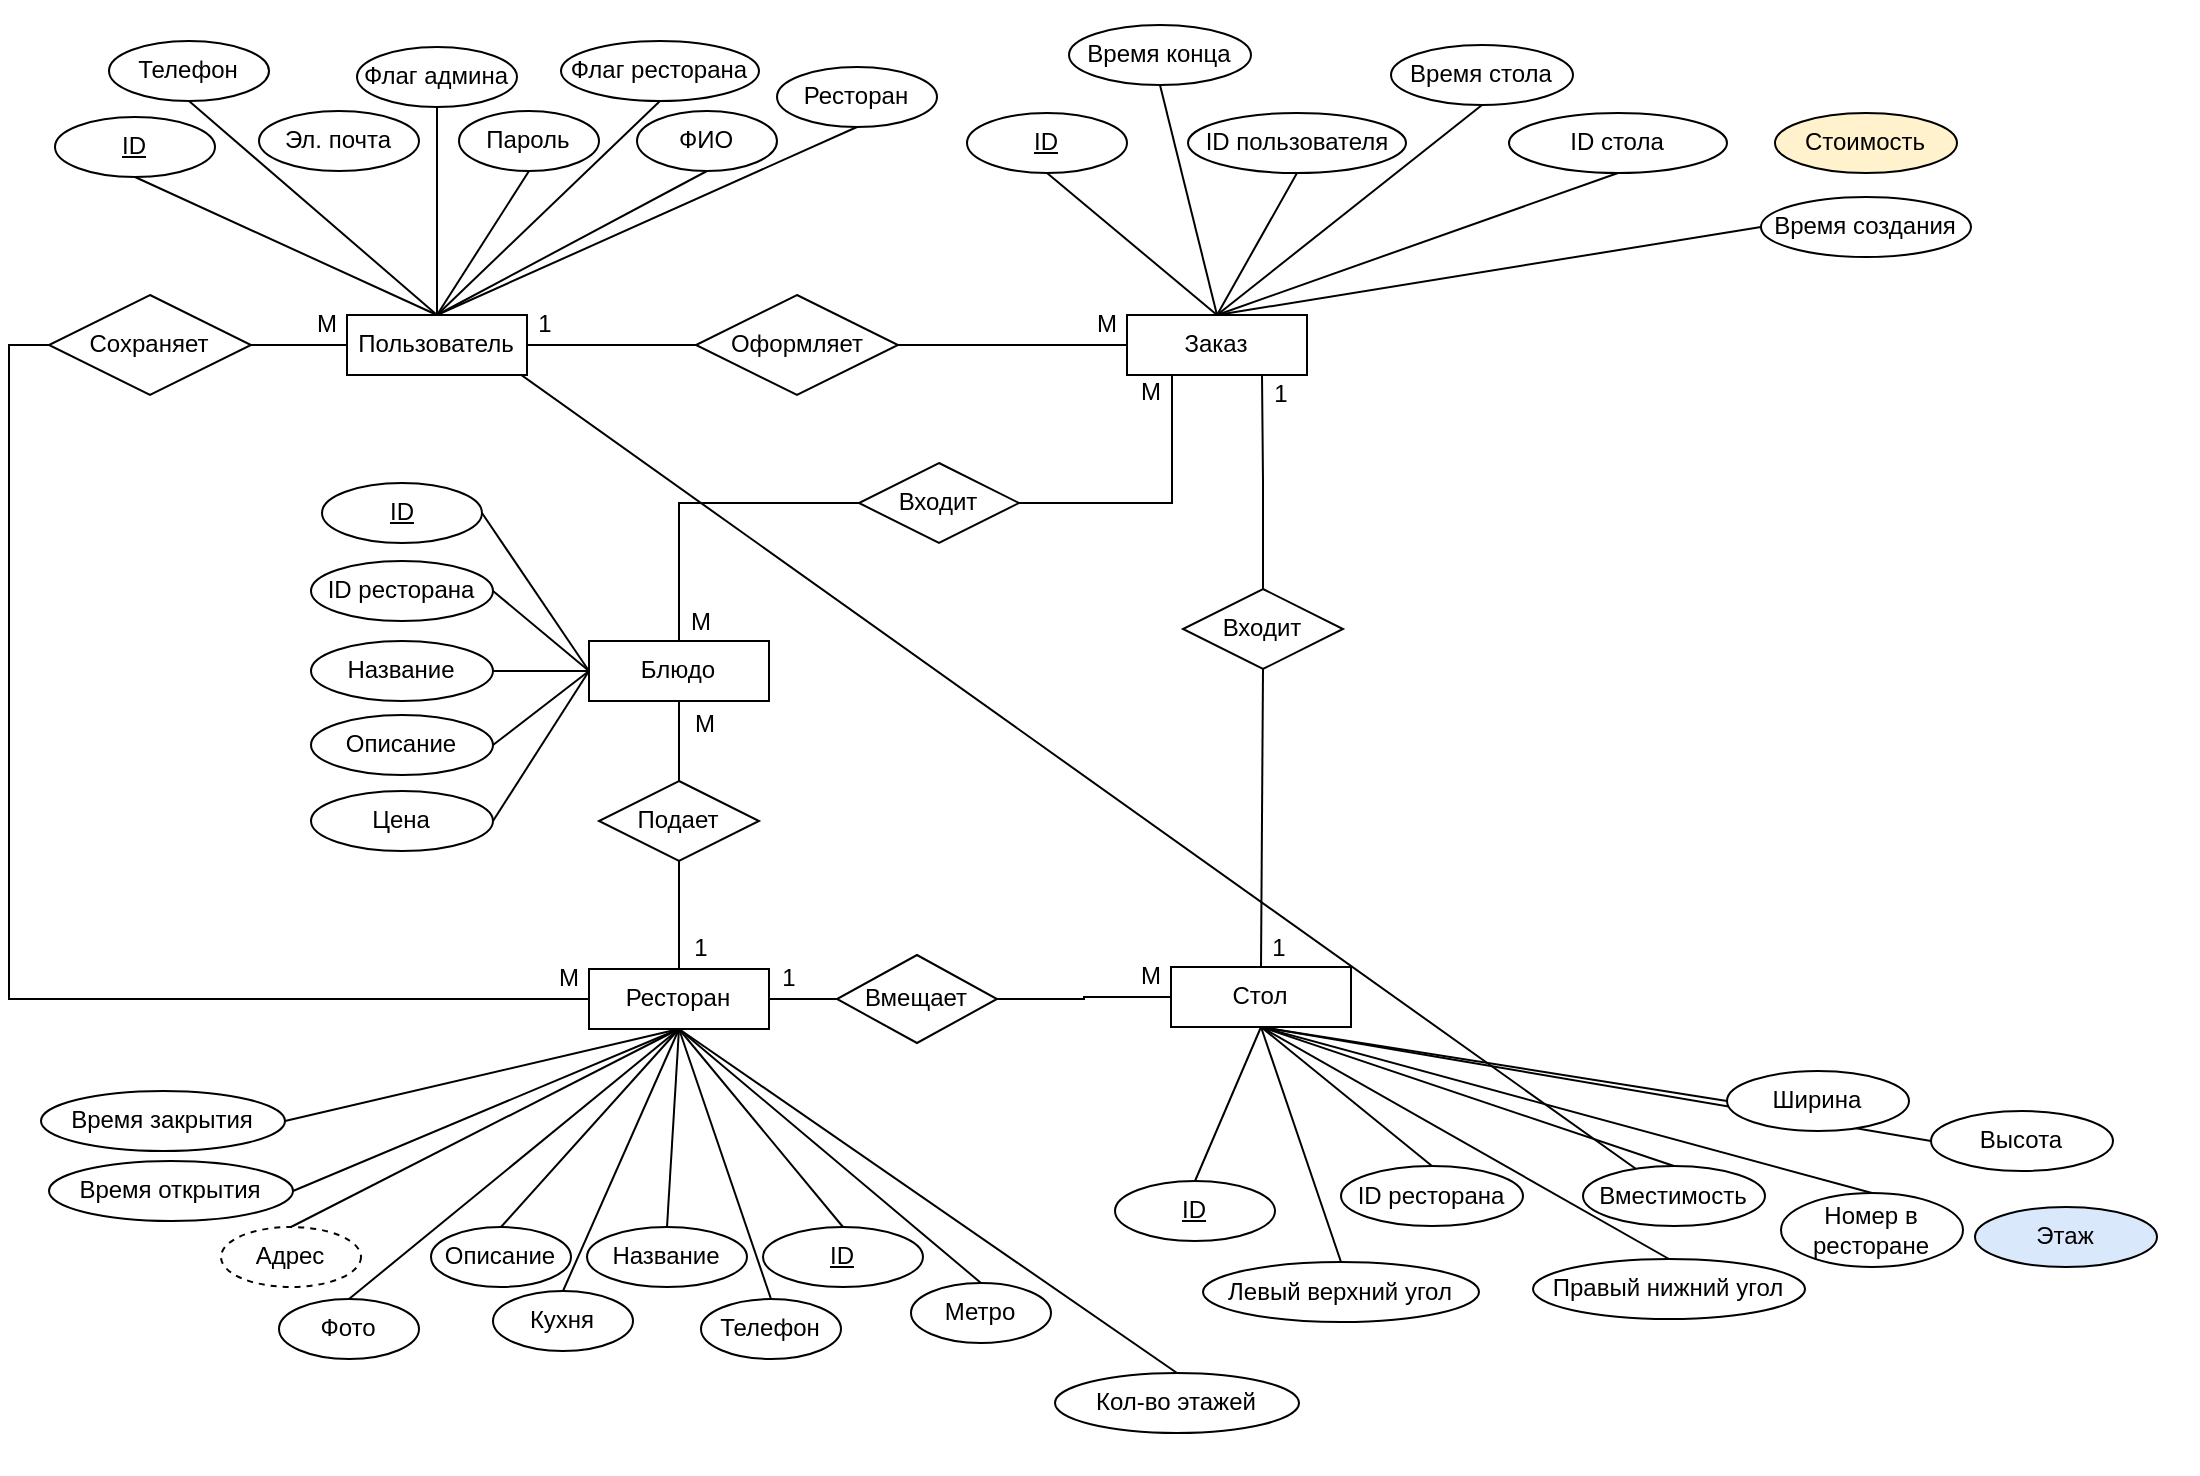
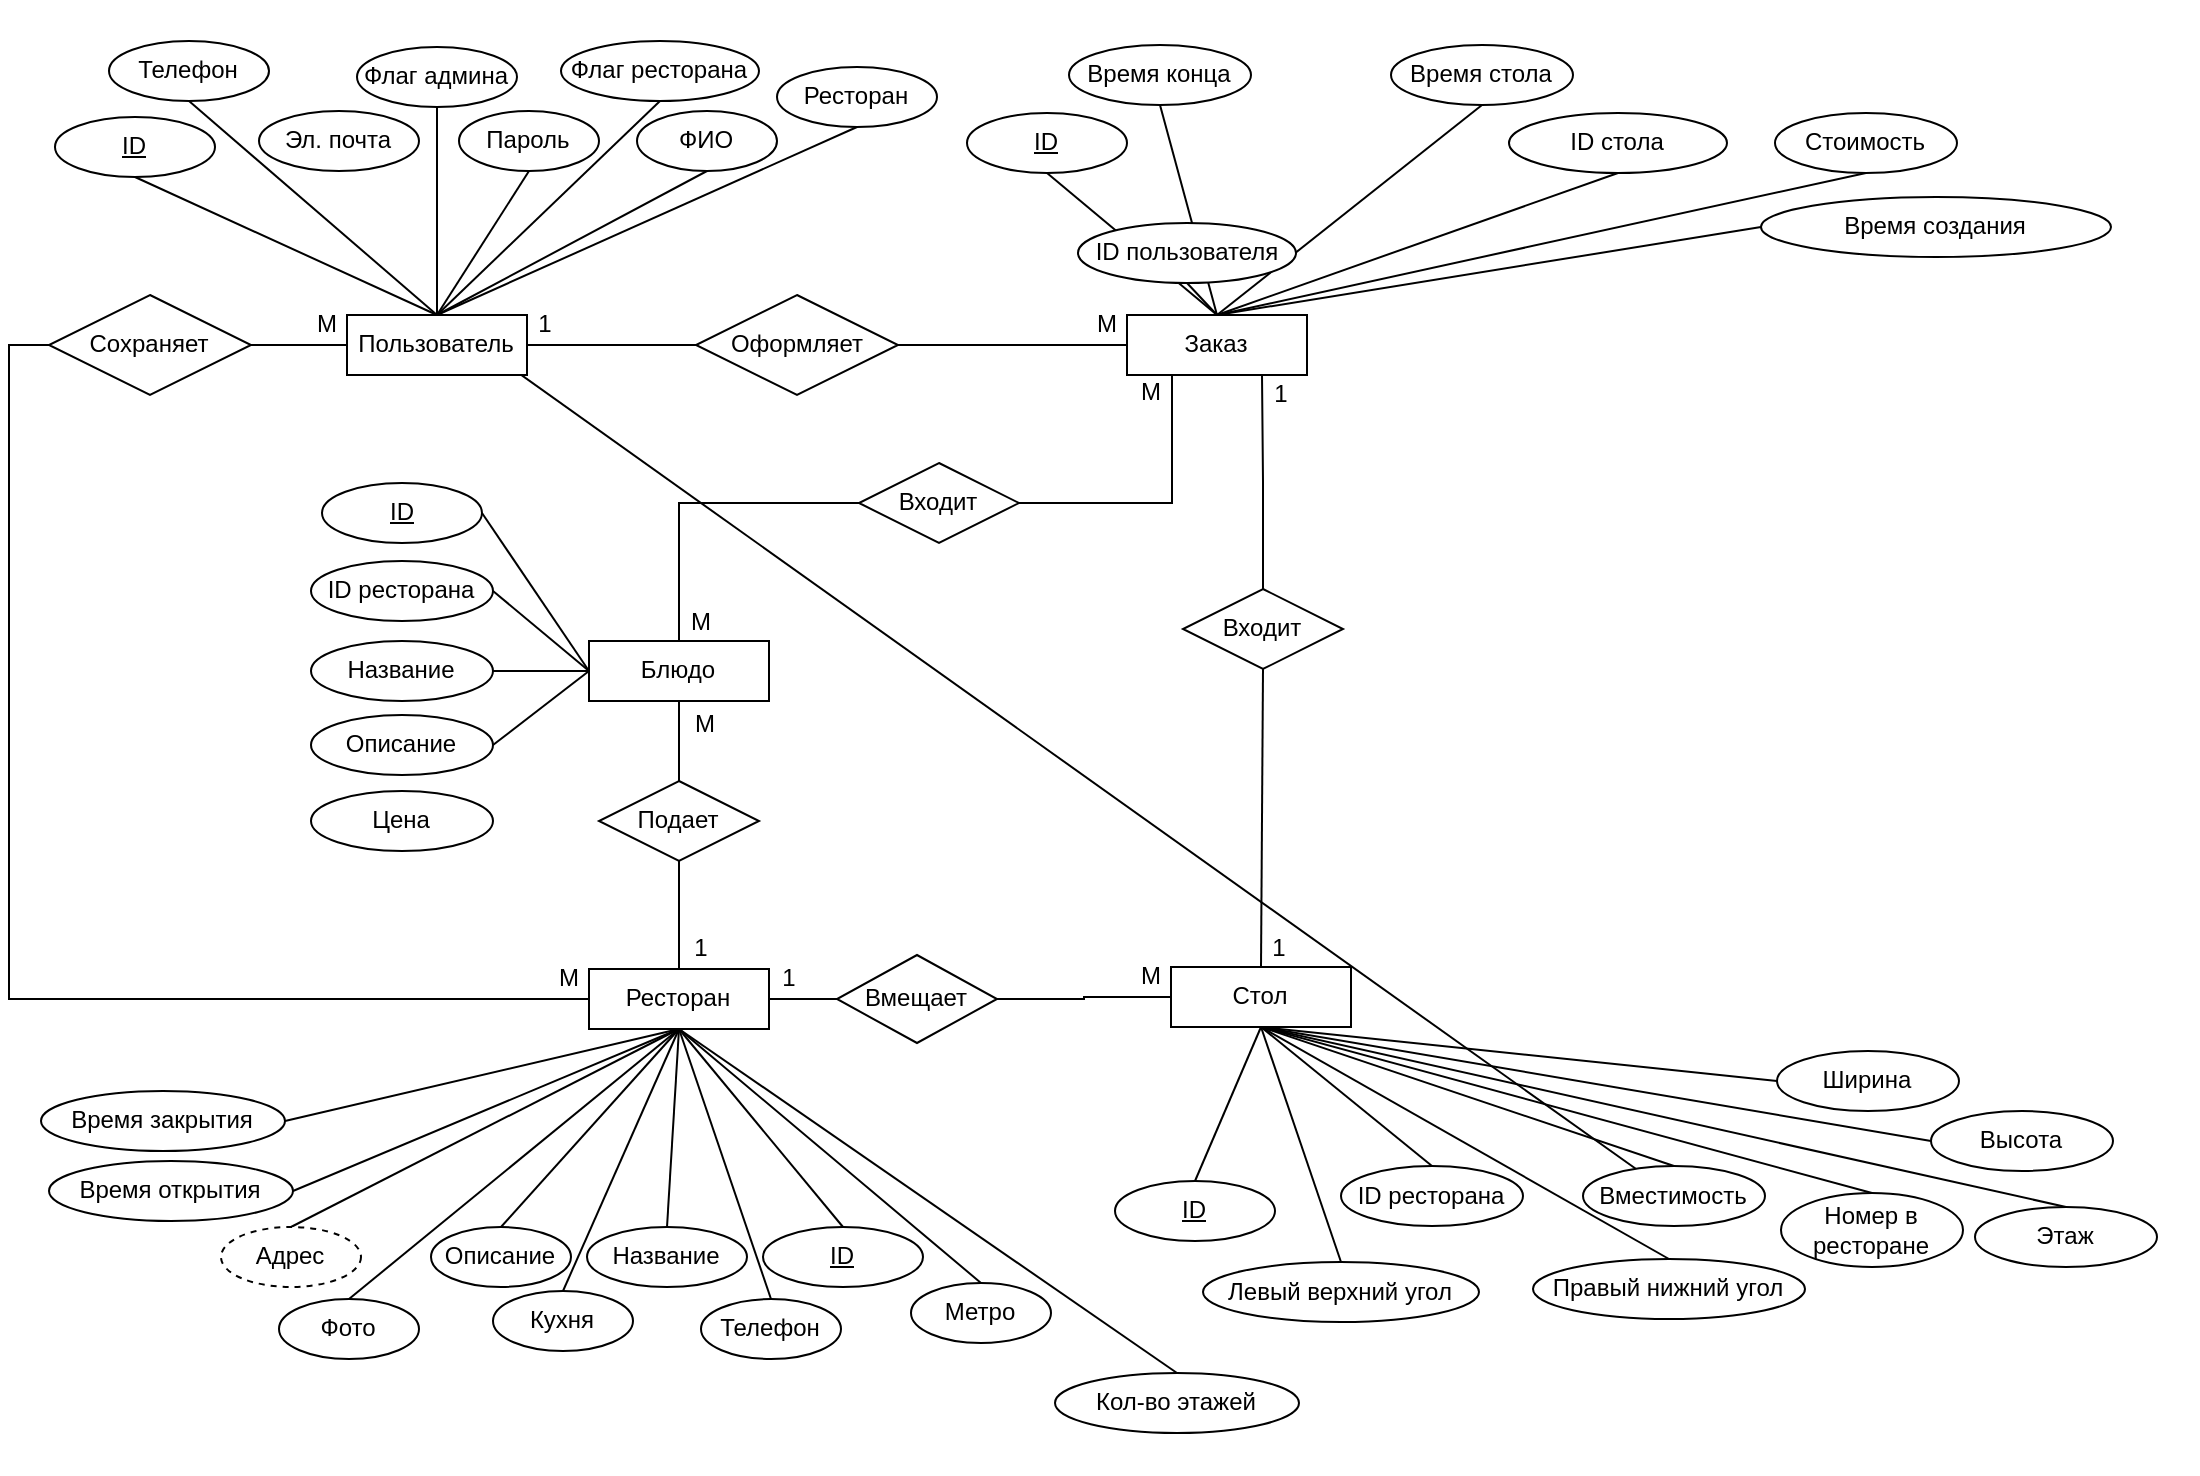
node "Время конца": moved (1160, 55) -> (1160, 75)
node "ID пользователя": moved (1297, 143) -> (1187, 253)
node "Стоимость": fillcolor #fff2cc -> #ffffff
node "Время создания": size 210x60 -> 350x60
edge "Стоимость" -- "Заказ": added
edge "Блюдо" -- "Цена": removed
node "Ширина": moved (1818, 1101) -> (1868, 1081)
edge "Стол" -- "Этаж": added
node "Этаж": fillcolor #dae8fc -> #ffffff
